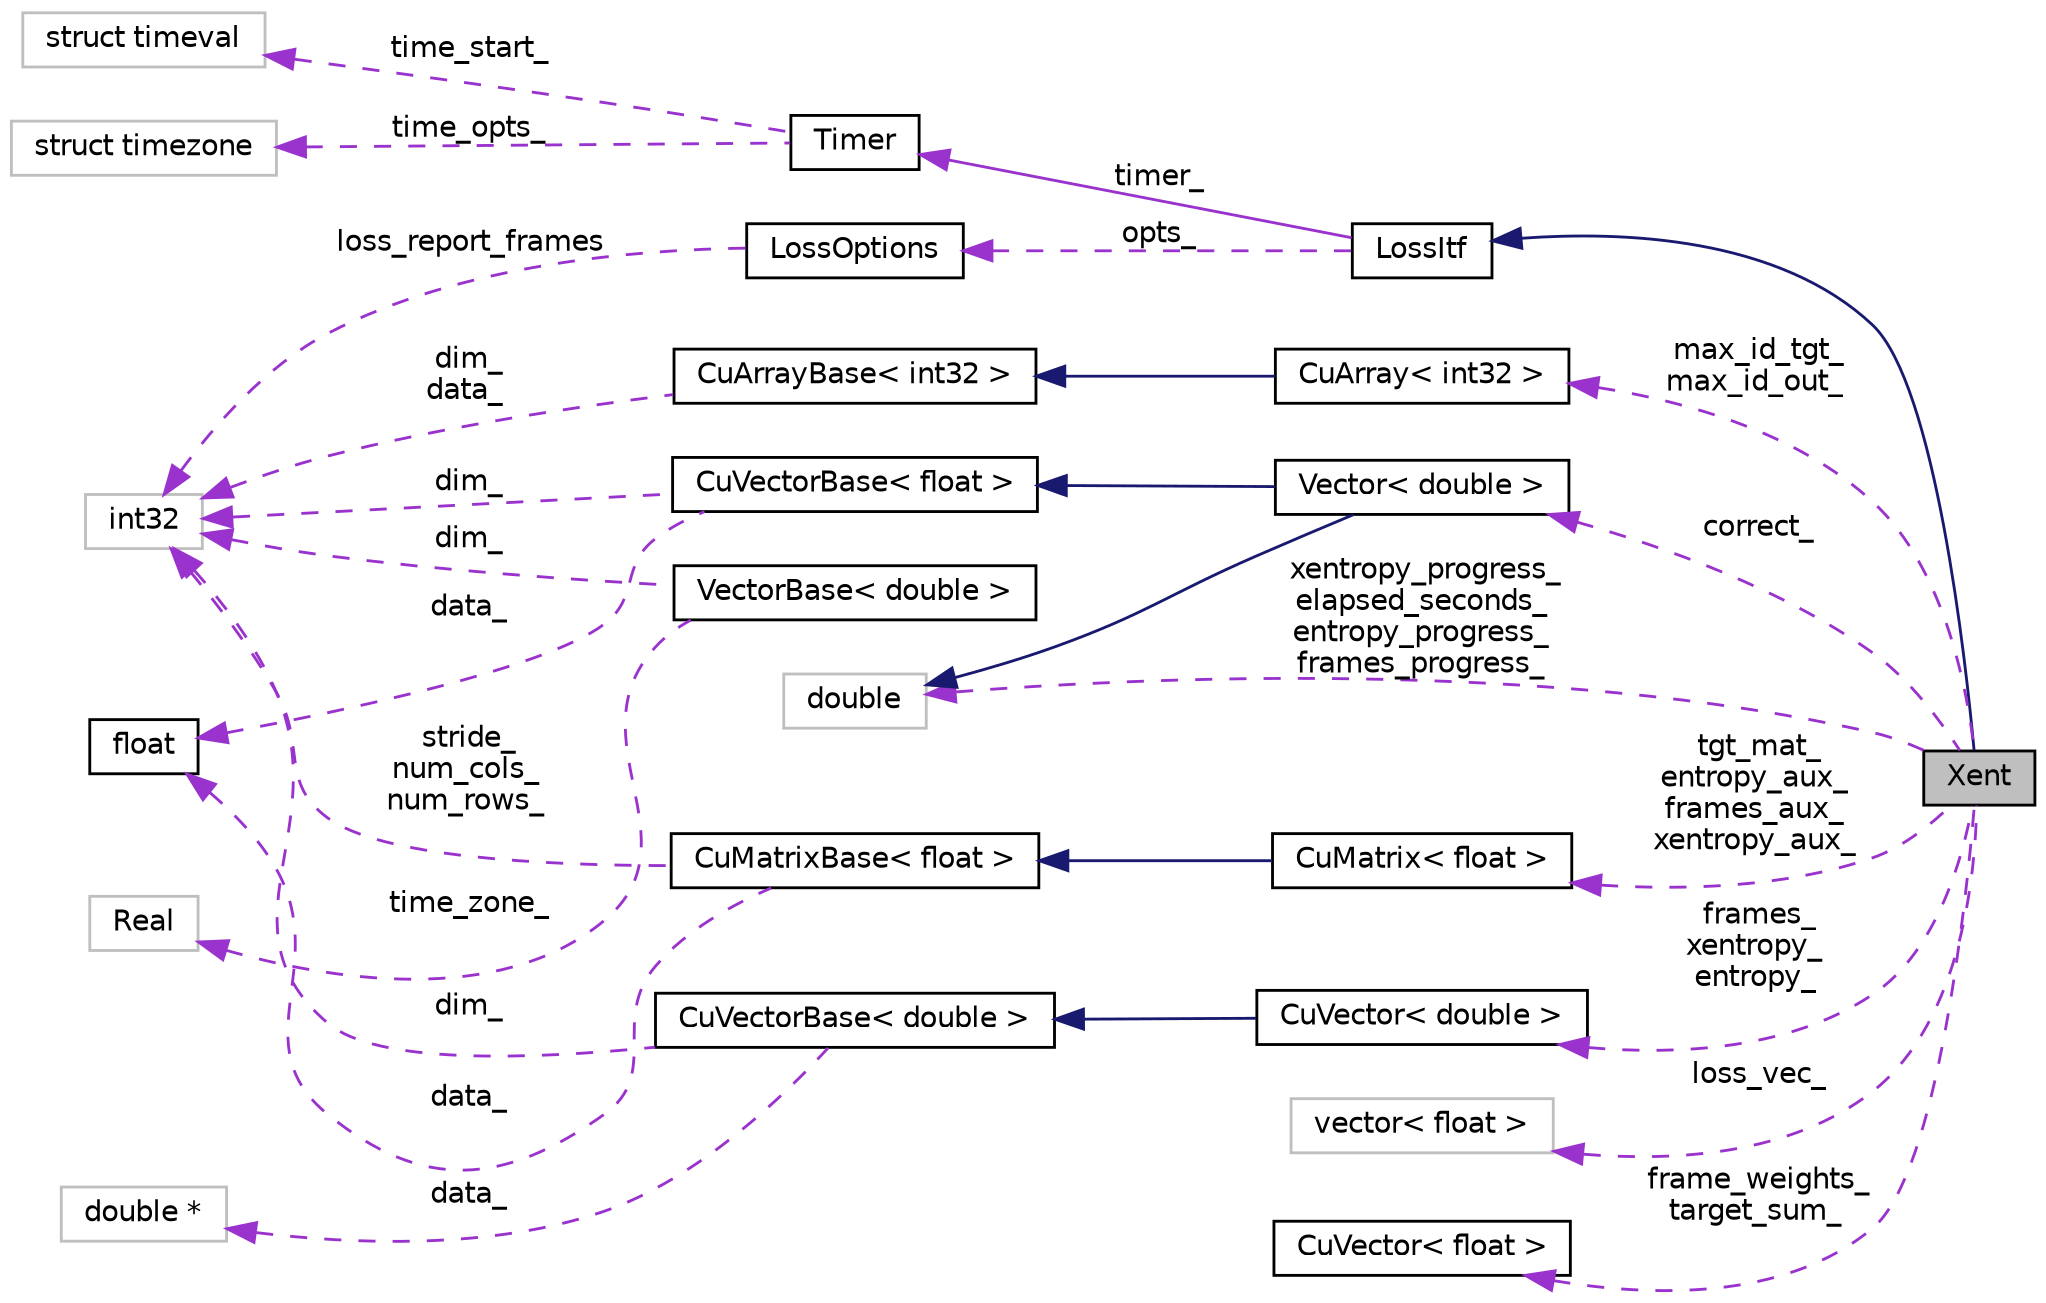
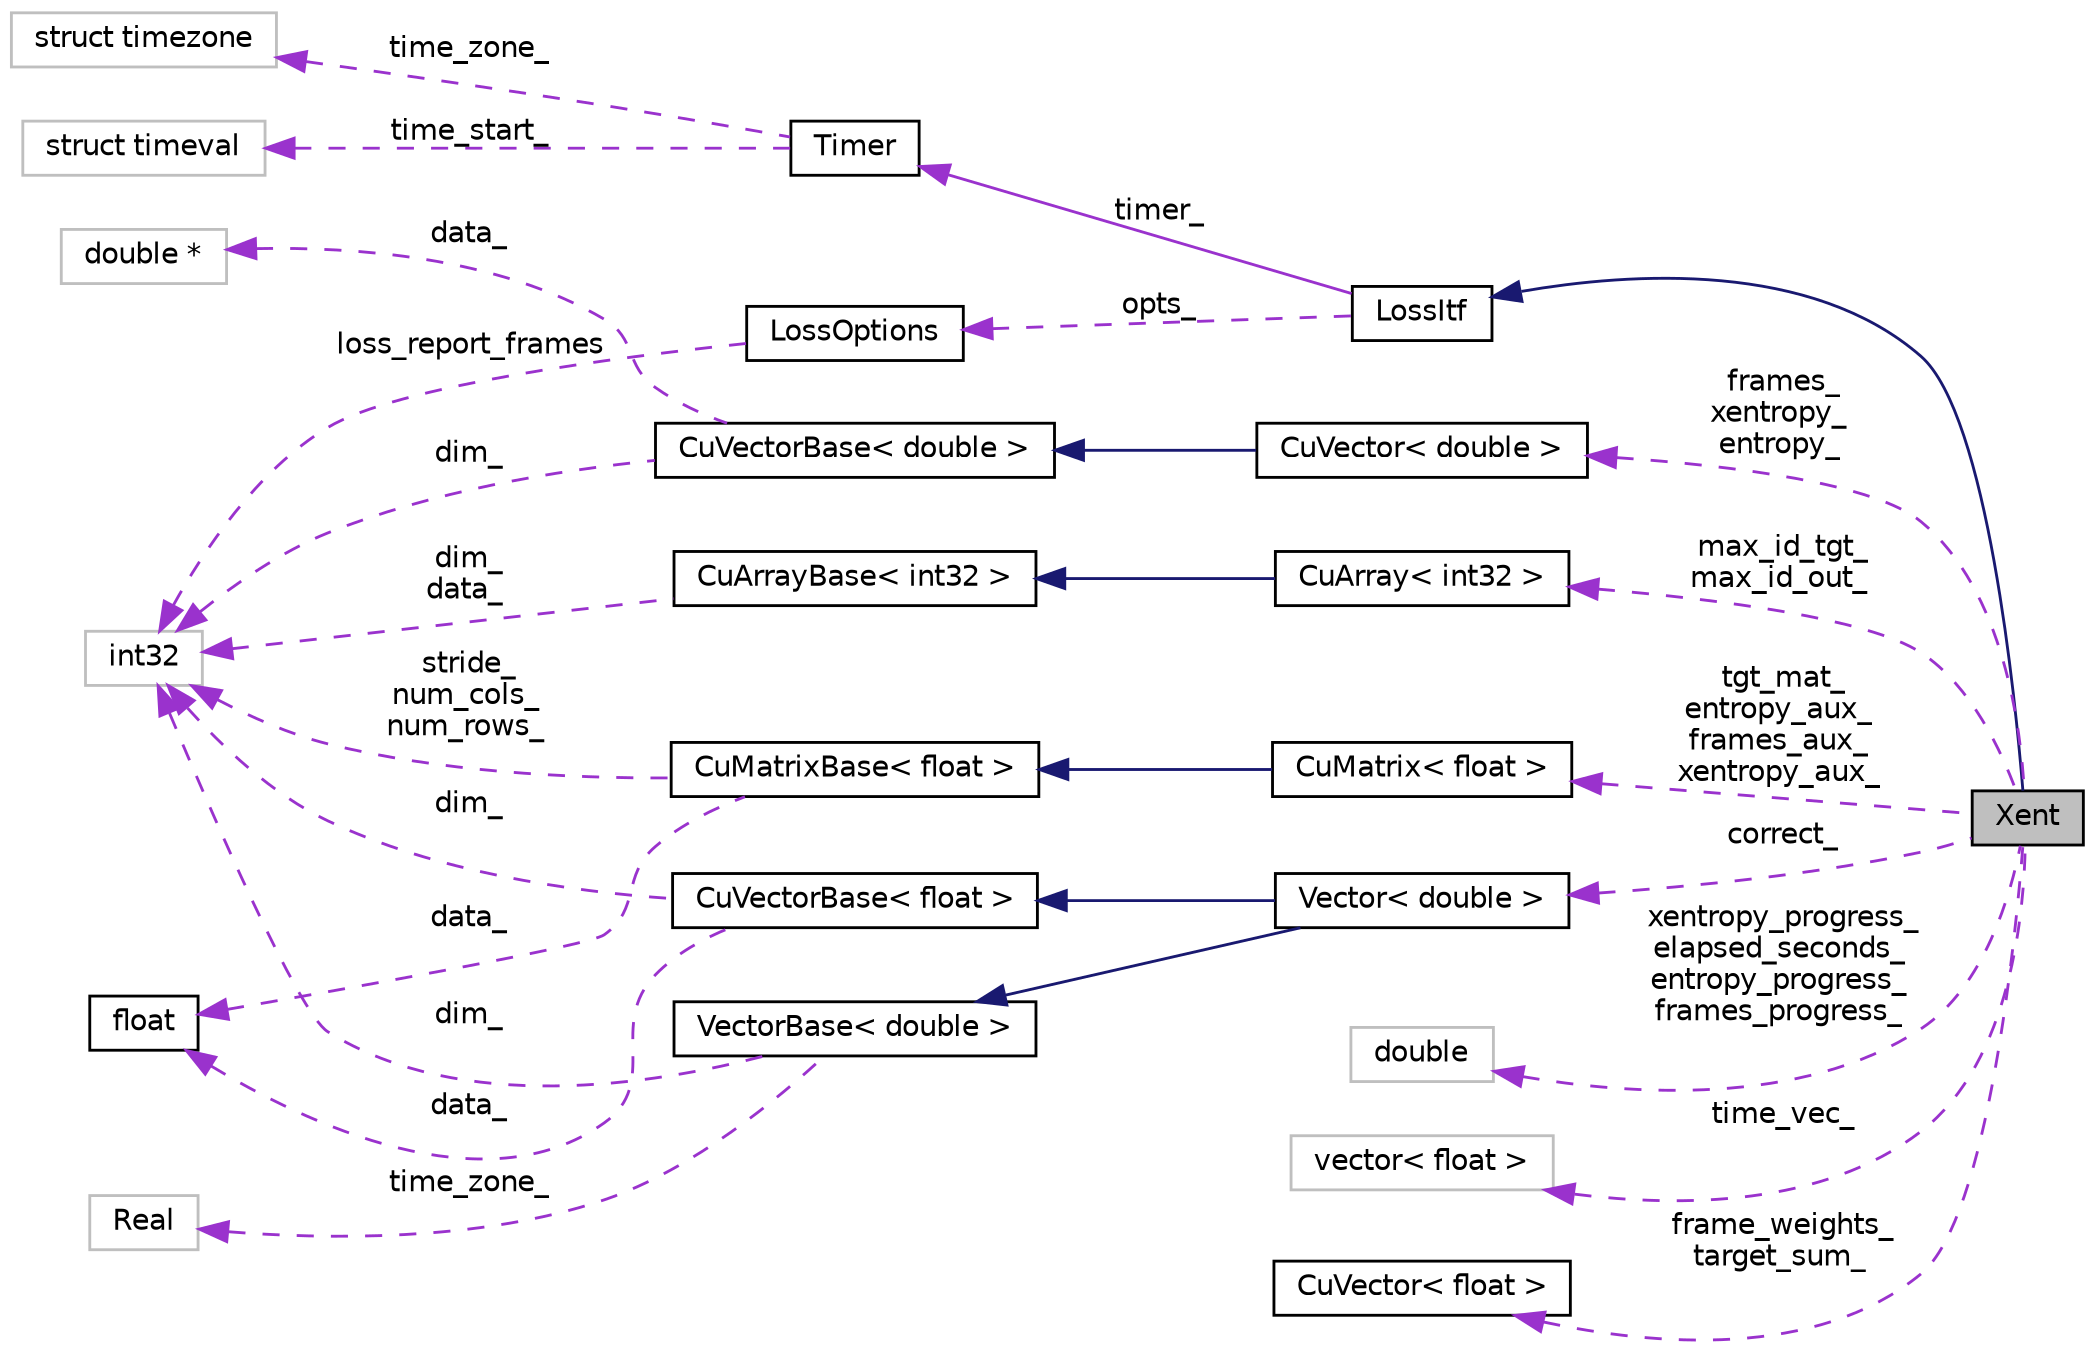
edge "Timer" -> "struct timezone": label " time_opts_" -> " time_zone_"
edge "Vector< double >" -> "double": now "Vector< double >" -> "VectorBase< double >"
edge "Xent" -> "vector< float >": label " loss_vec_" -> " time_vec_"
